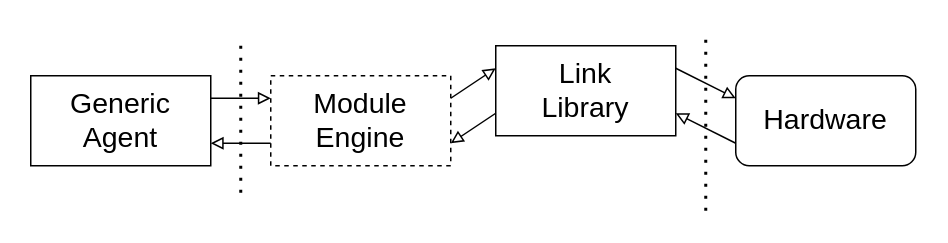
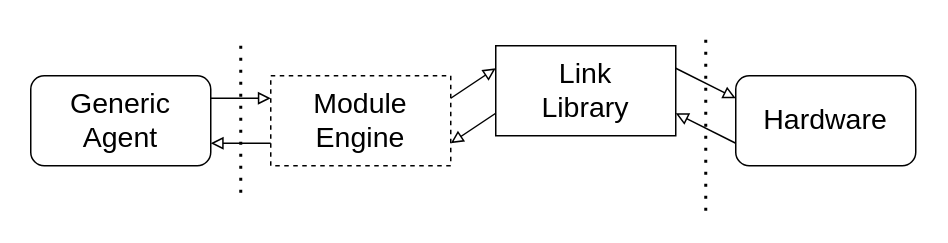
node "Generic Agent": shape rectangle -> rounded rectangle
